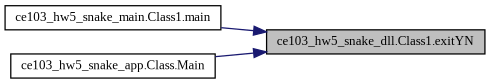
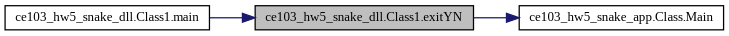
node "ce103_hw5_snake_main.Class1.main": label "ce103_hw5_snake_main.Class1.main" -> "ce103_hw5_snake_dll.Class1.main"
edge "ce103_hw5_snake_app.Class.Main" -> "ce103_hw5_snake_dll.Class1.exitYN": reversed
